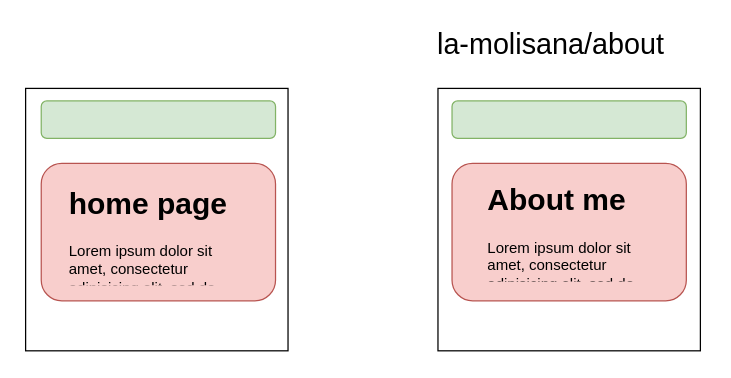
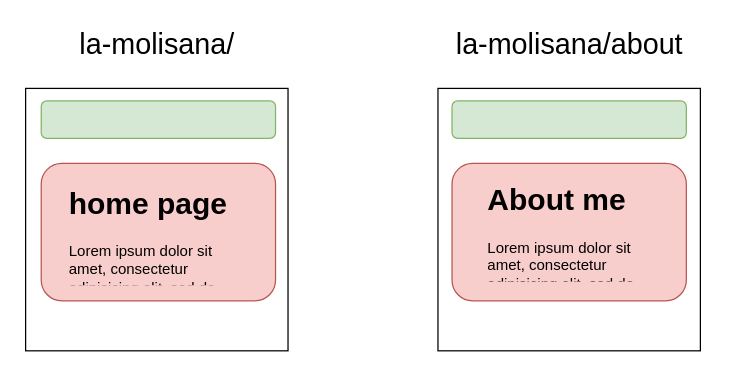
node "la-molisana/": added
node "la-molisana/about": moved (551, 44) -> (569, 44)
